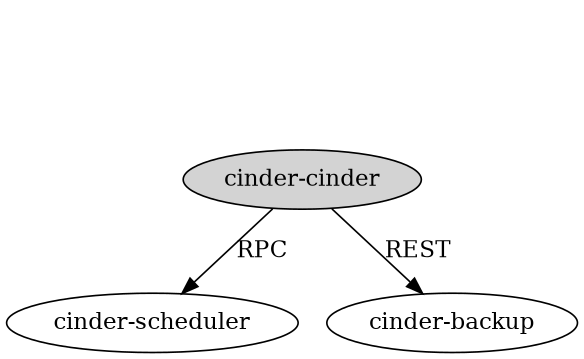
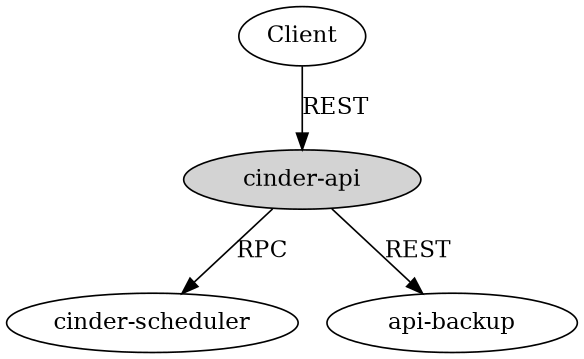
node "Client": added
node "cinder-cinder": label "cinder-cinder" -> "cinder-api"
node "cinder-backup": label "cinder-backup" -> "api-backup"
